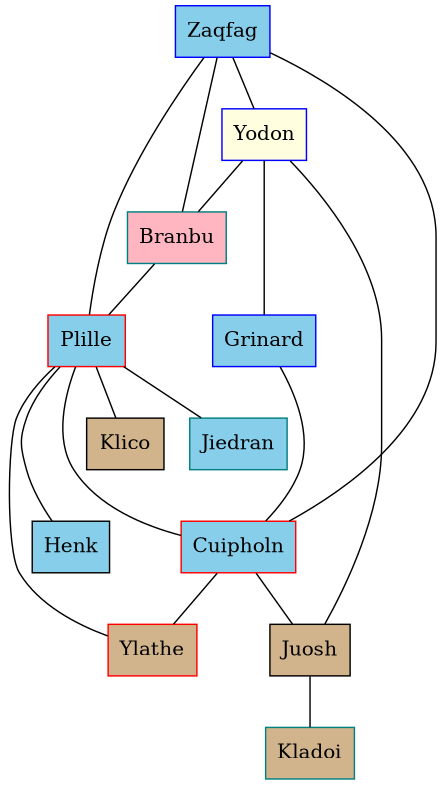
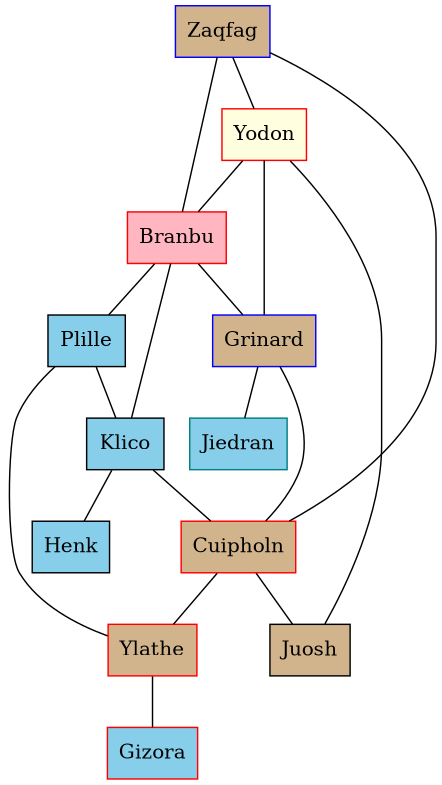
node "Zaqfag": fillcolor skyblue -> tan
node "Yodon": color blue -> red
edge "Zaqfag" -- "Plille": removed
node "Branbu": color teal -> red
edge "Branbu" -- "Grinard": added
node "Plille": color red -> black
edge "Branbu" -- "Klico": added
node "Grinard": fillcolor skyblue -> tan
edge "Plille" -- "Jiedran": now "Grinard" -- "Jiedran"
edge "Plille" -- "Henk": now "Klico" -- "Henk"
node "Klico": fillcolor tan -> skyblue
edge "Plille" -- "Cuipholn": now "Klico" -- "Cuipholn"
node "Cuipholn": fillcolor skyblue -> tan
node "Gizora": added
node "Kladoi": removed
